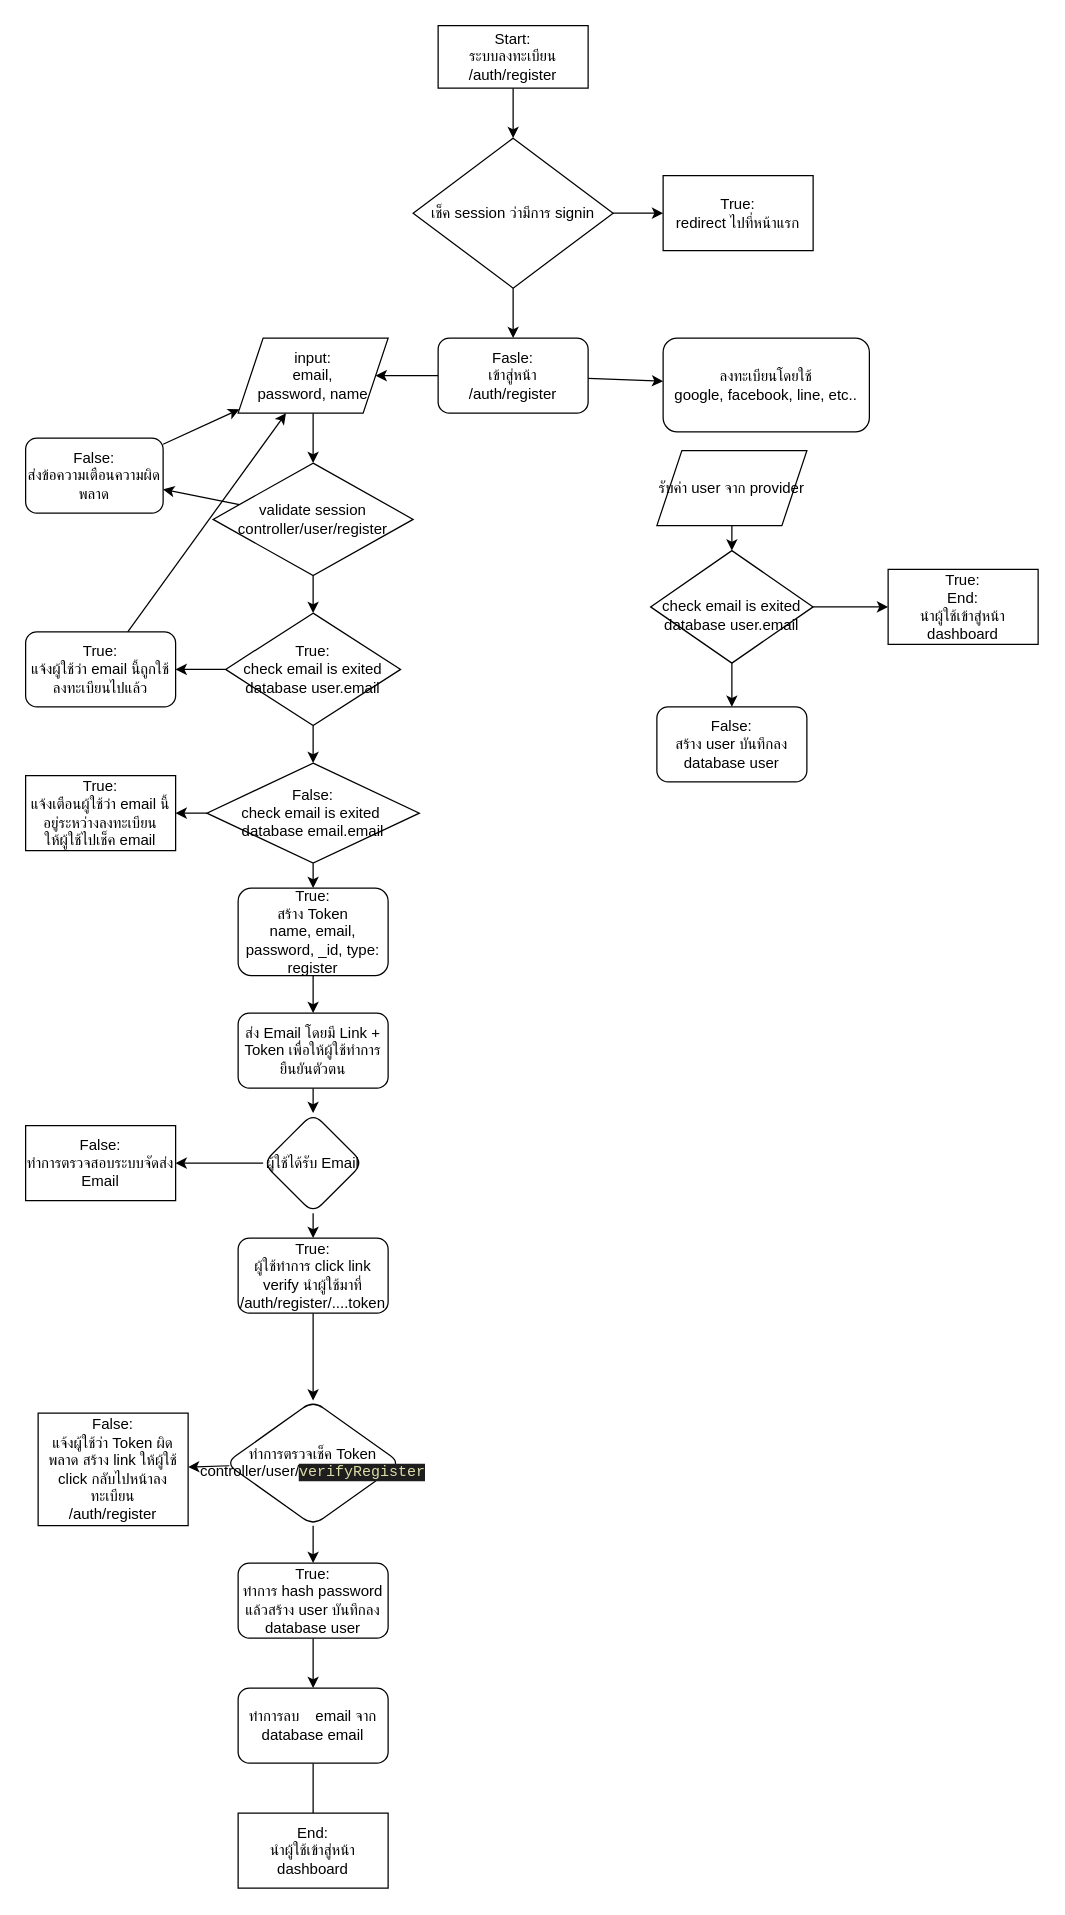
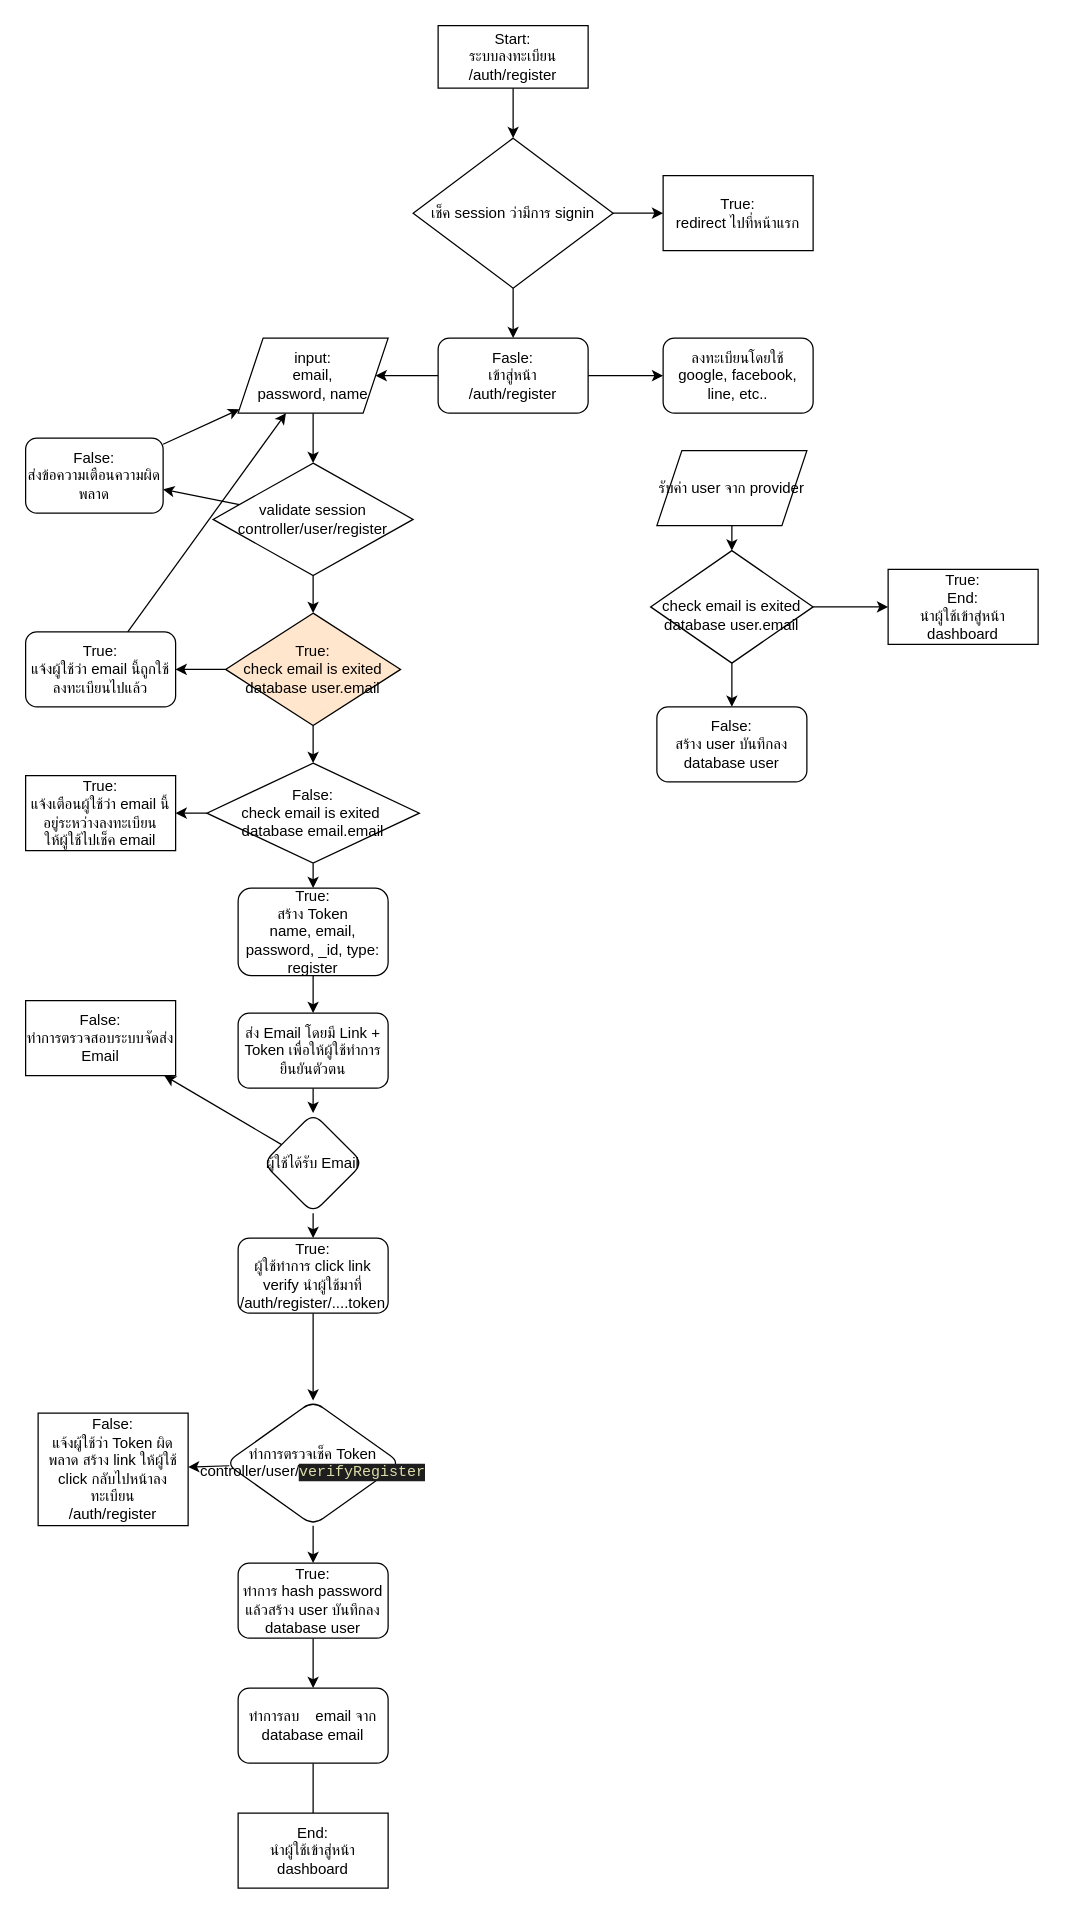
node "ลงทะเบียนโดยใช้ google, facebook, line, etc..": size 206x94 -> 150x75
node "True: check email is exited database user.email": fillcolor #ffffff -> #ffe6cc
node "False: ทำการตรวจสอบระบบจัดส่ง Email": moved (101, 1163) -> (101, 1038)
